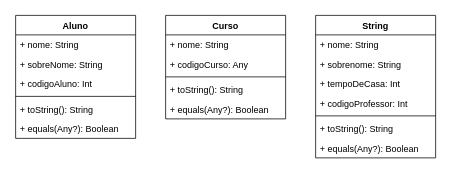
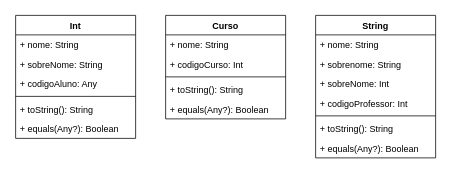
node "Aluno": label "Aluno" -> "Int"
node "+ codigoCurso: Any": label "+ codigoCurso: Any" -> "+ codigoCurso: Int"
node "+ codigoAluno: Int": label "+ codigoAluno: Int" -> "+ codigoAluno: Any"
node "+ tempoDeCasa: Int": label "+ tempoDeCasa: Int" -> "+ sobreNome: Int"
